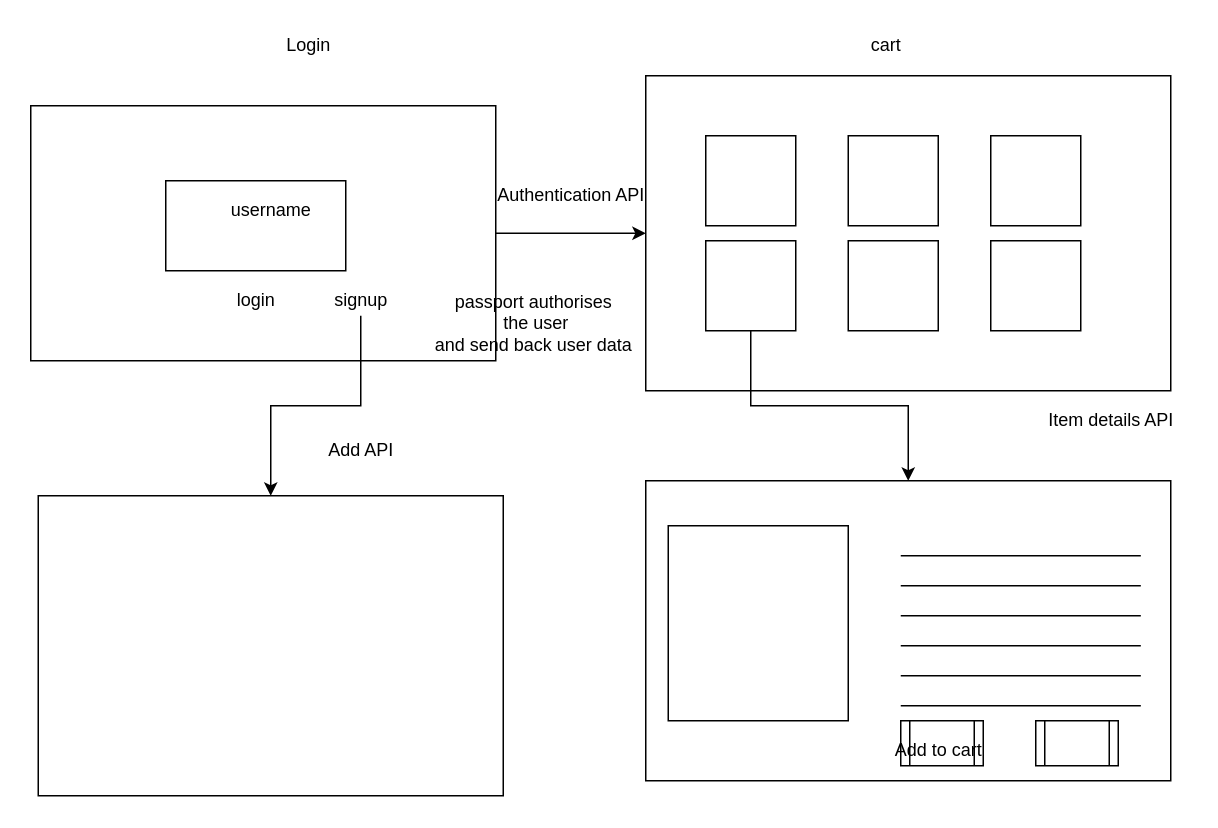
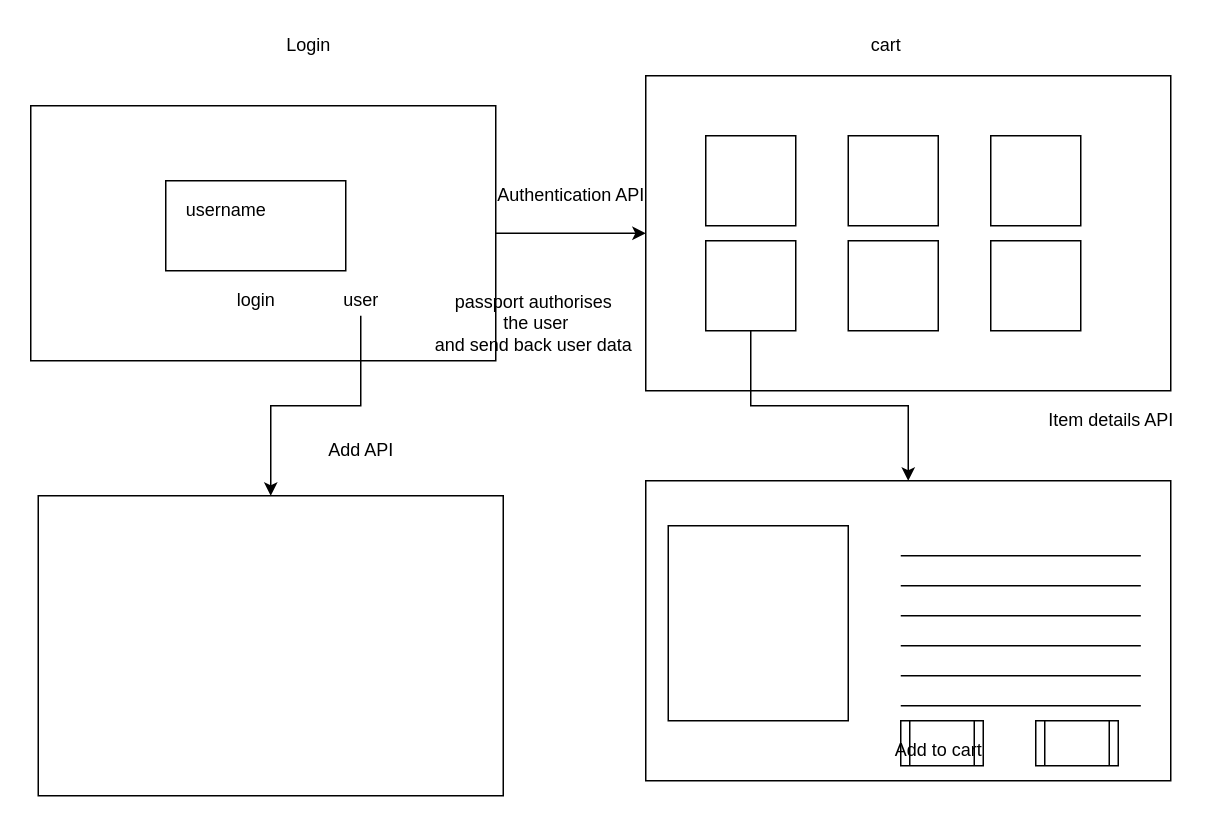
node "username": moved (271, 211) -> (226, 211)
node "signup": label "signup" -> "user"
